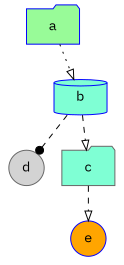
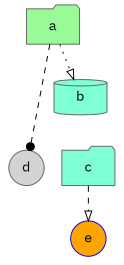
node "a": color blue -> gray40
node "b": color blue -> gray40
edge "b" -> "c": removed
edge "b" -> "d": now "a" -> "d"
